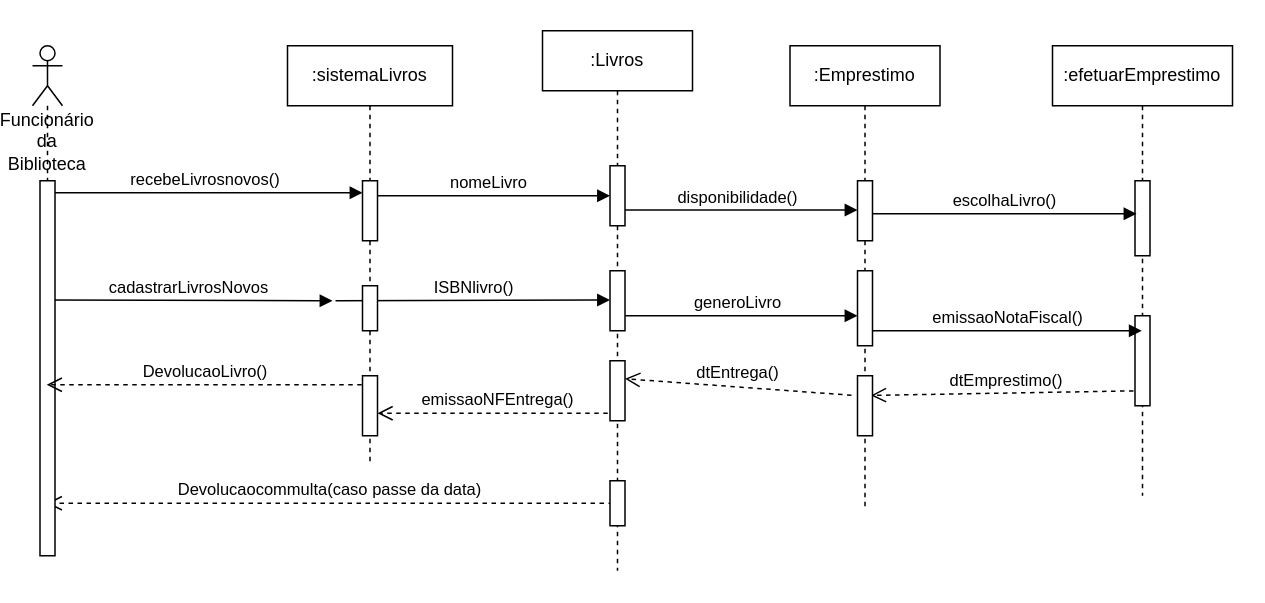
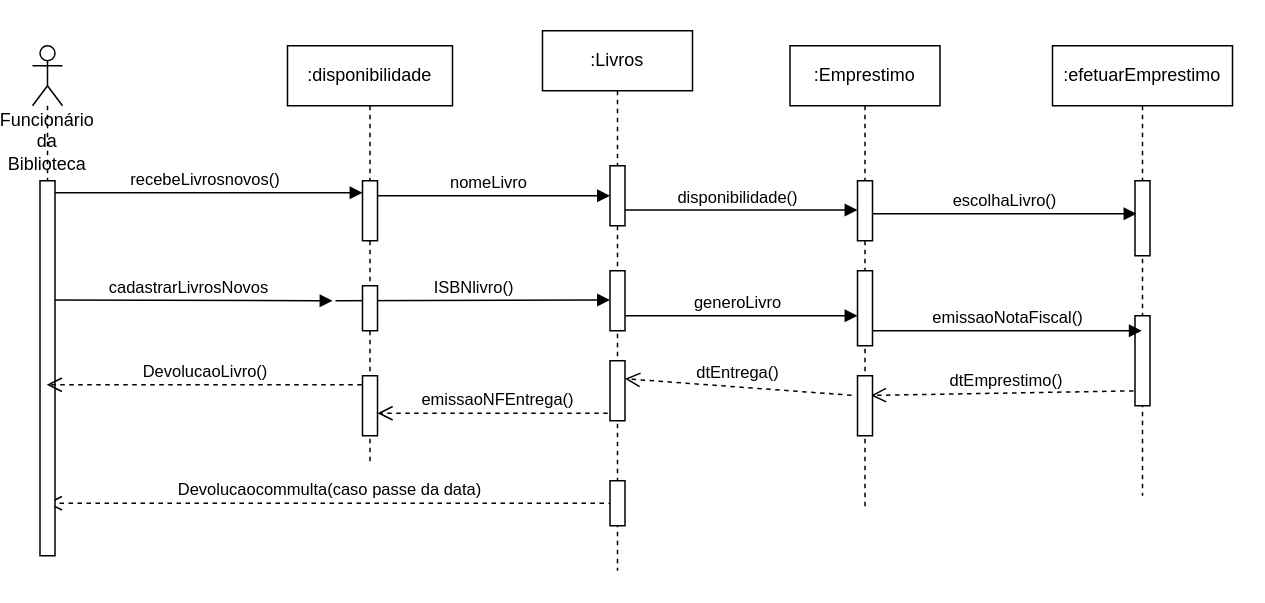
node ":sistemaLivros": label ":sistemaLivros" -> ":disponibilidade"
